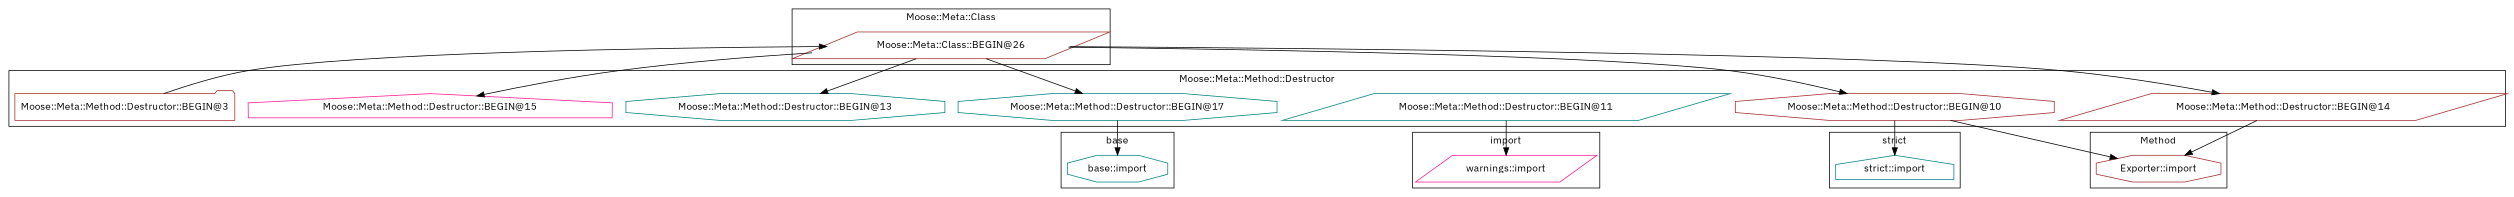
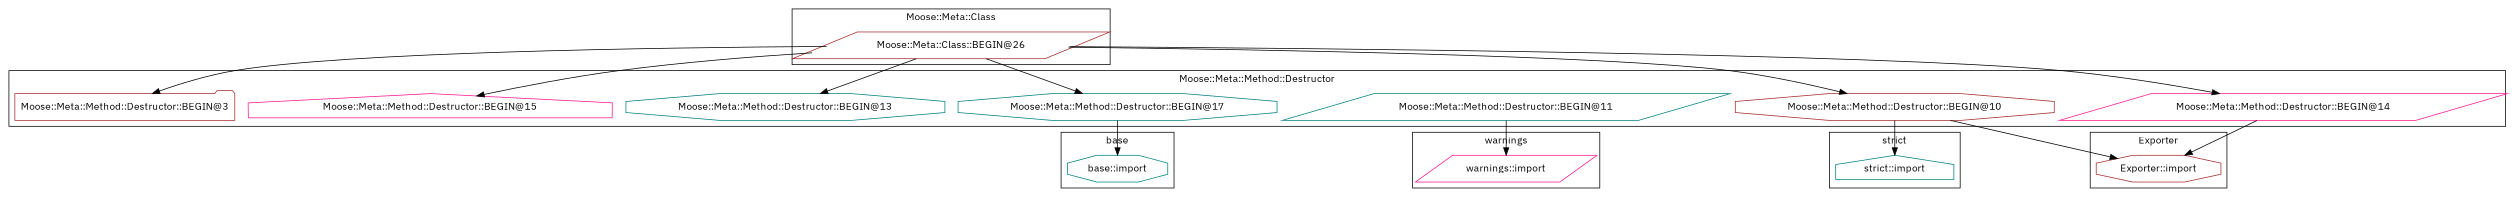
edge "Moose::Meta::Method::Destructor::BEGIN@3" -> "Moose::Meta::Class::BEGIN@26": reversed
node "Moose::Meta::Method::Destructor::BEGIN@14": color brown -> deeppink
cluster "import": label "import" -> "warnings"
cluster "Method": label "Method" -> "Exporter"
